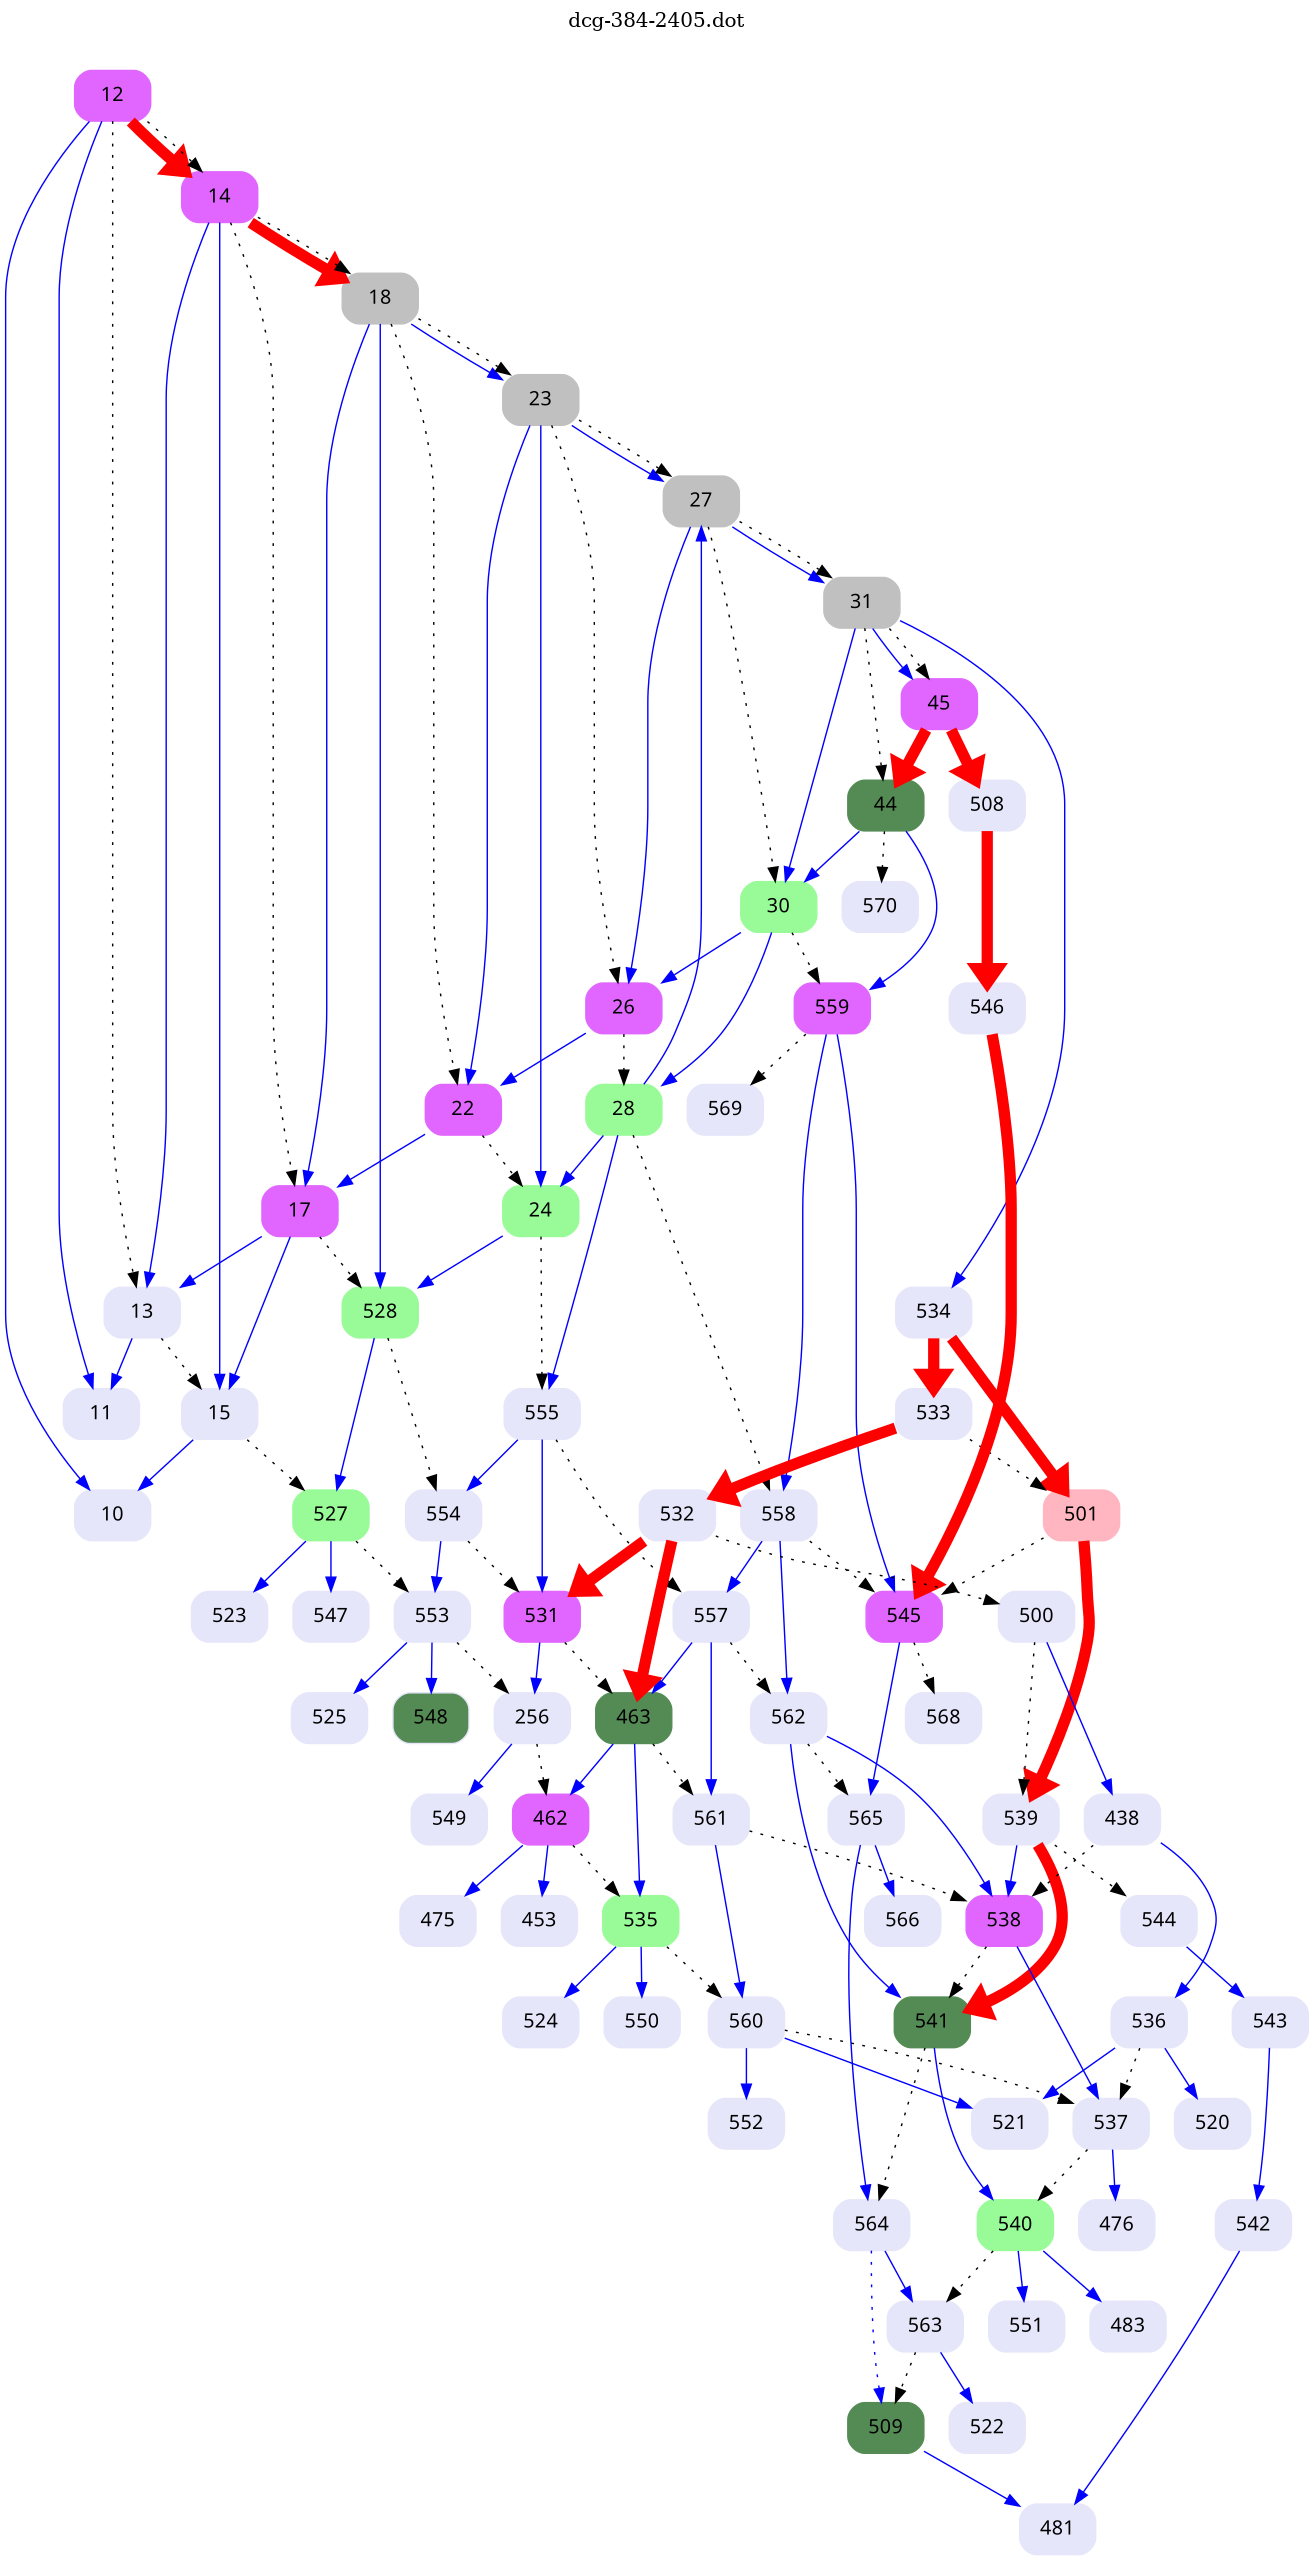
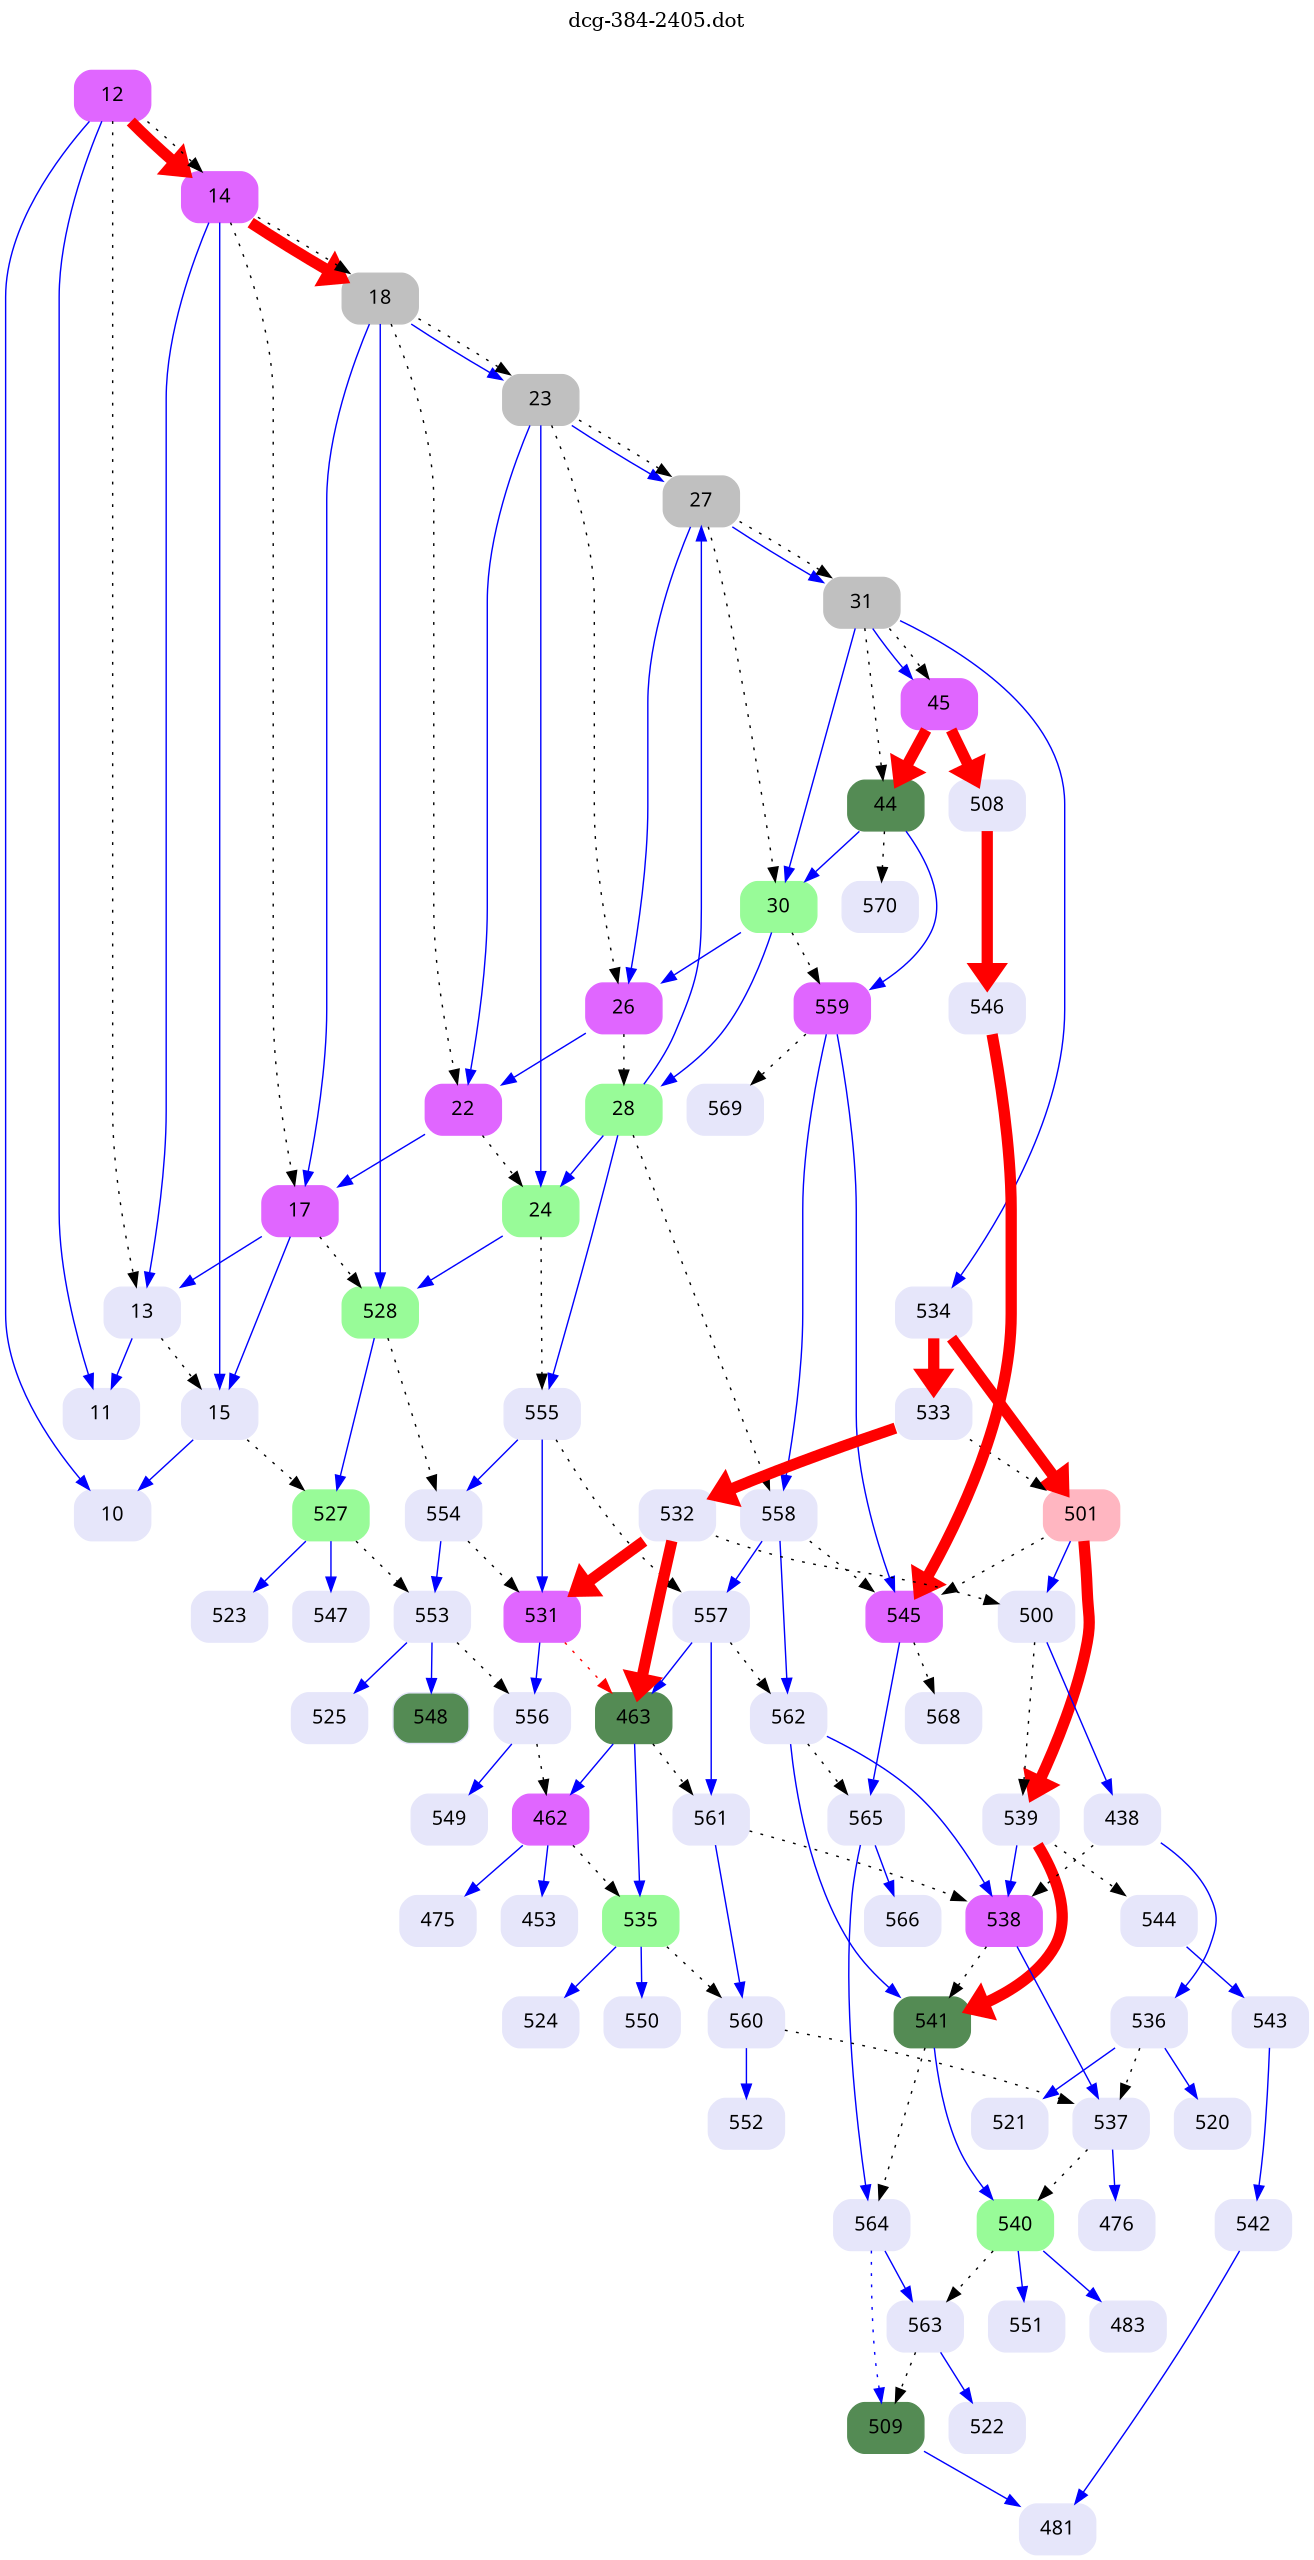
edge "501" -> "500": added
edge "531" -> "463": color black -> red
node "256": label "256" -> "556"
edge "560" -> "521": removed
